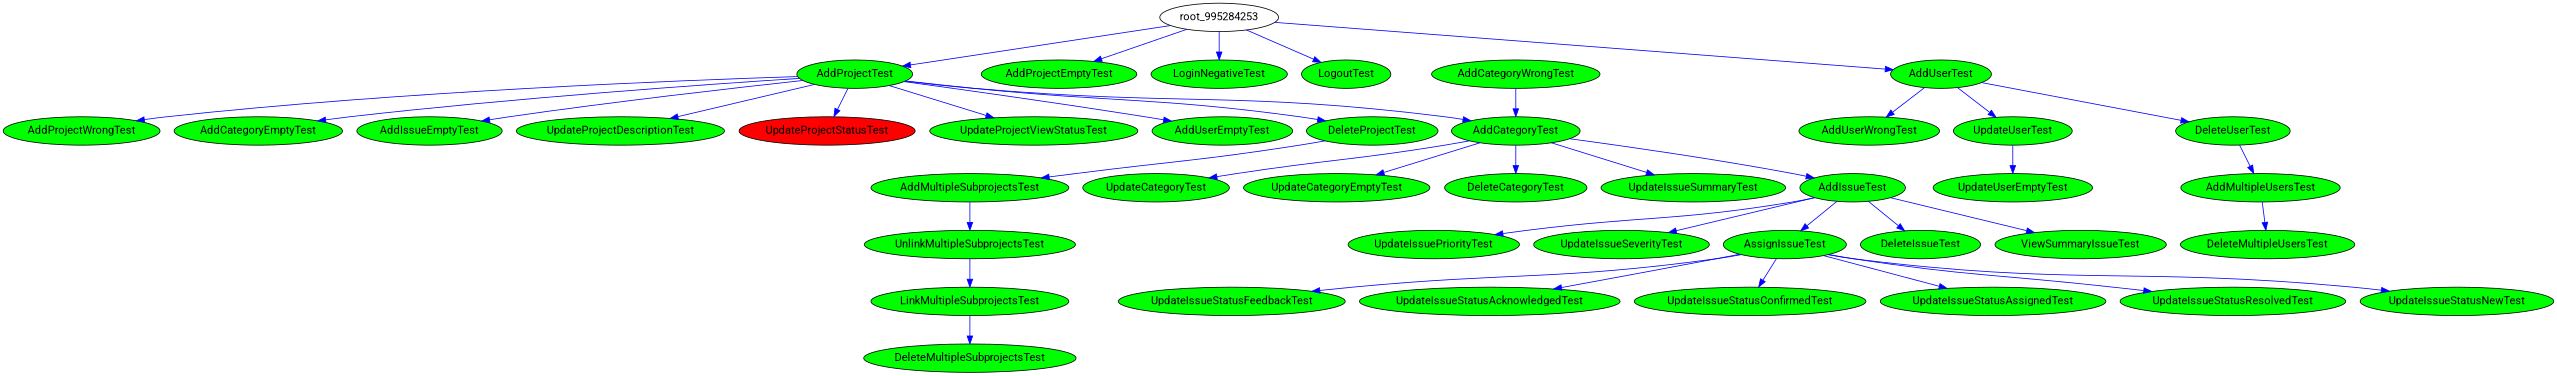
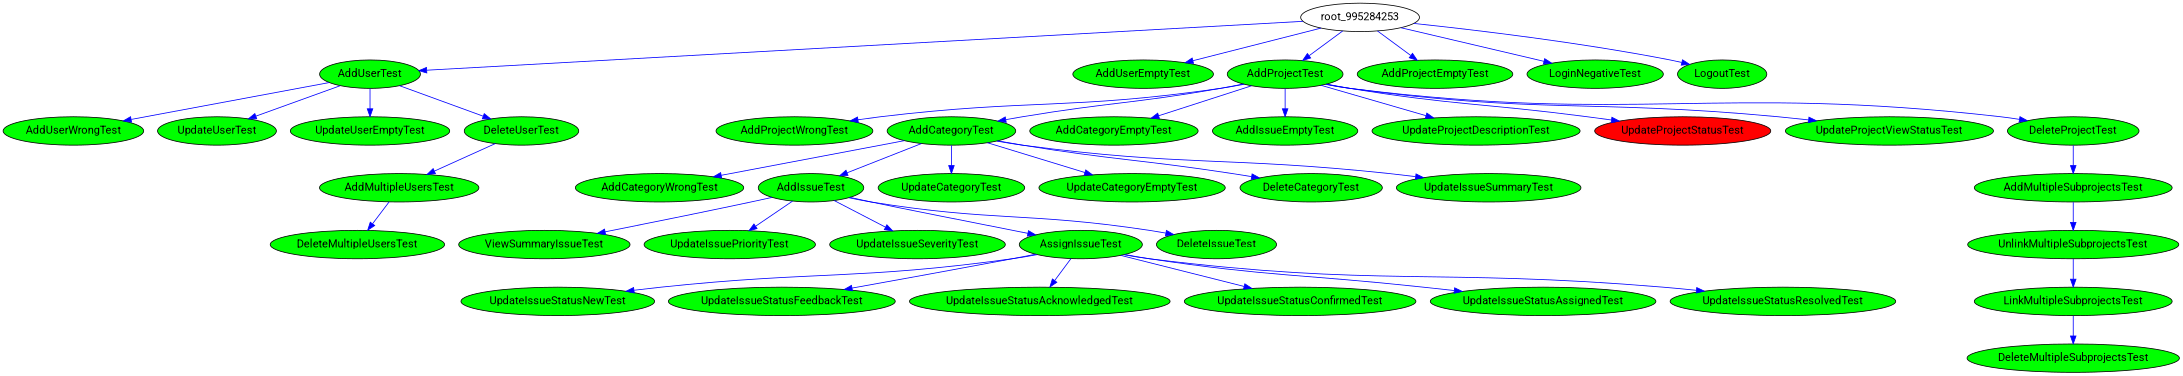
edge "AddCategoryWrongTest" -> "AddCategoryTest": reversed
edge "AddProjectTest" -> "AddUserEmptyTest": now "root_995284253" -> "AddUserEmptyTest"
edge "UpdateUserTest" -> "UpdateUserEmptyTest": now "AddUserTest" -> "UpdateUserEmptyTest"
